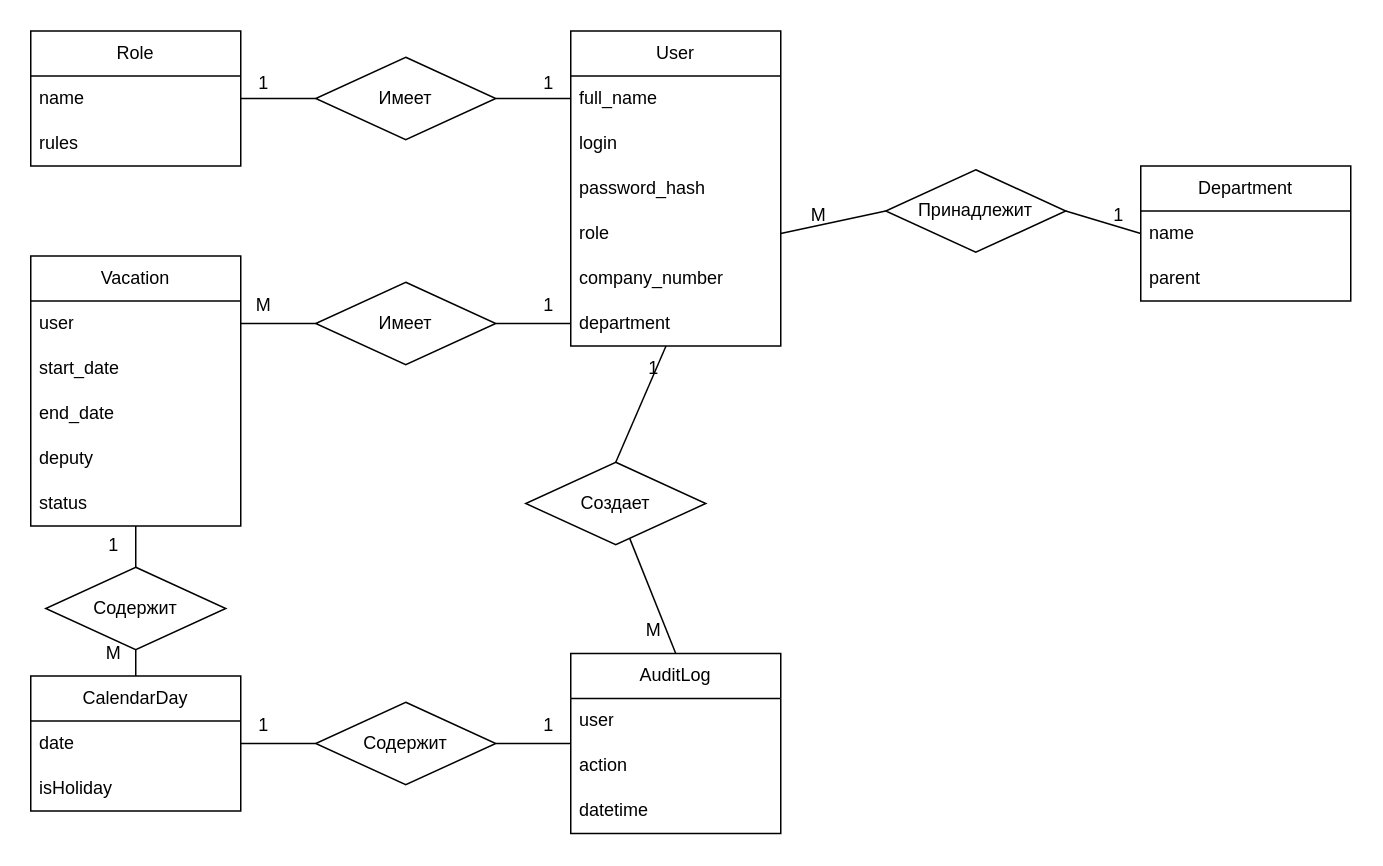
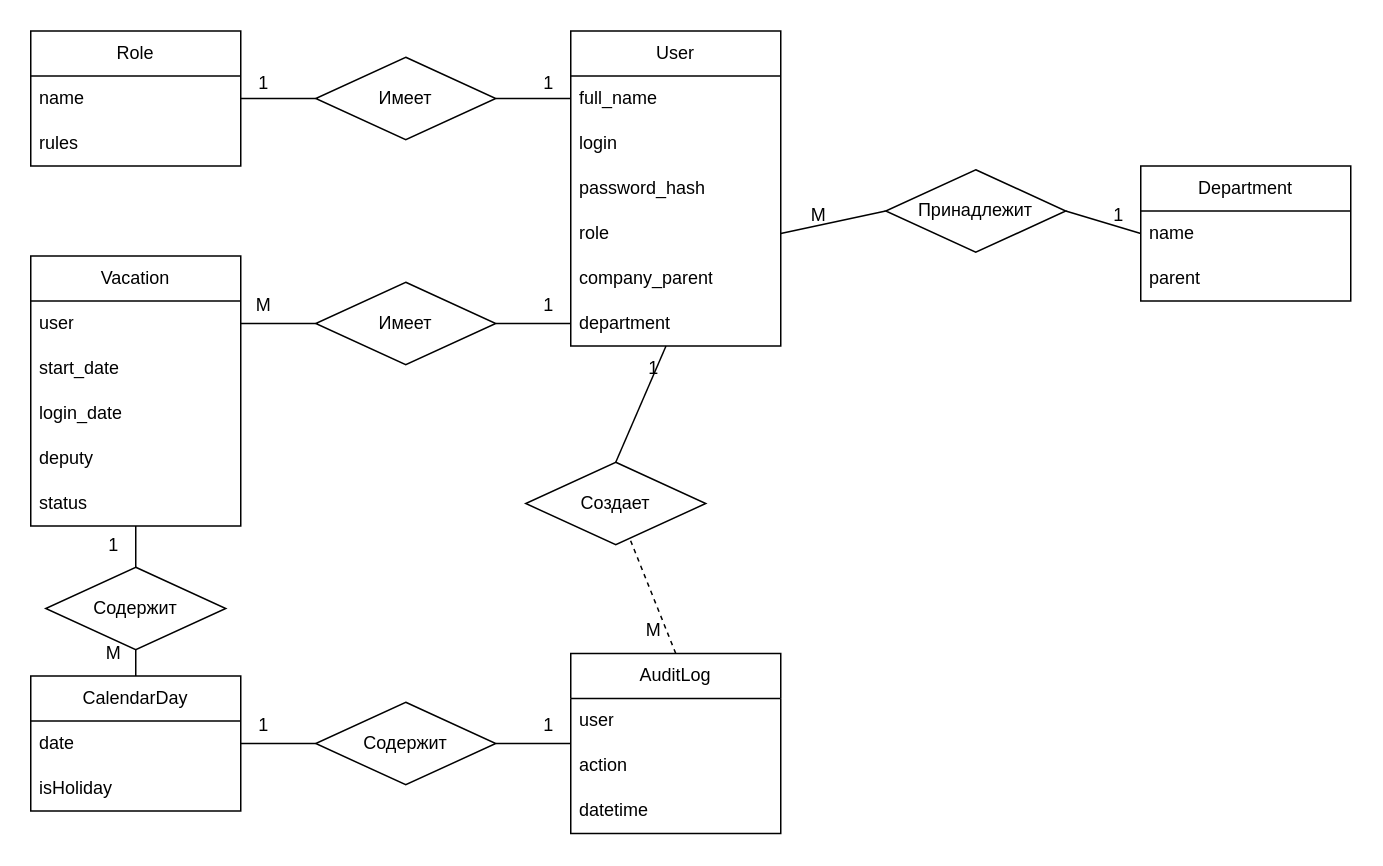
node "company_number": label "company_number" -> "company_parent"
node "end_date": label "end_date" -> "login_date"
edge "Создает" -- "AuditLog": style solid -> dashed
